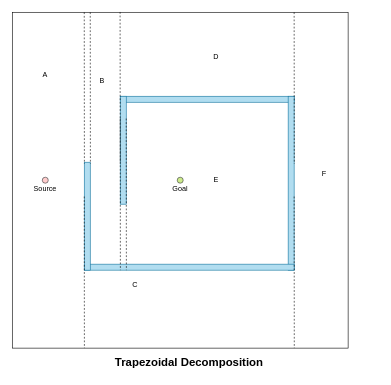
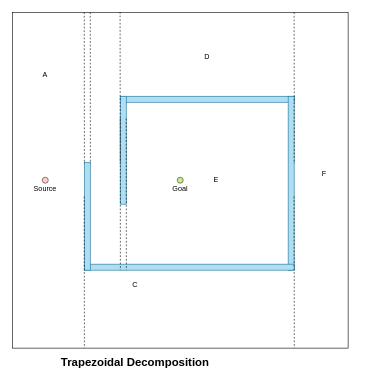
node "D": moved (216, 57) -> (207, 57)
node "B": removed
node "Trapezoidal Decomposition": moved (189, 363) -> (135, 363)
